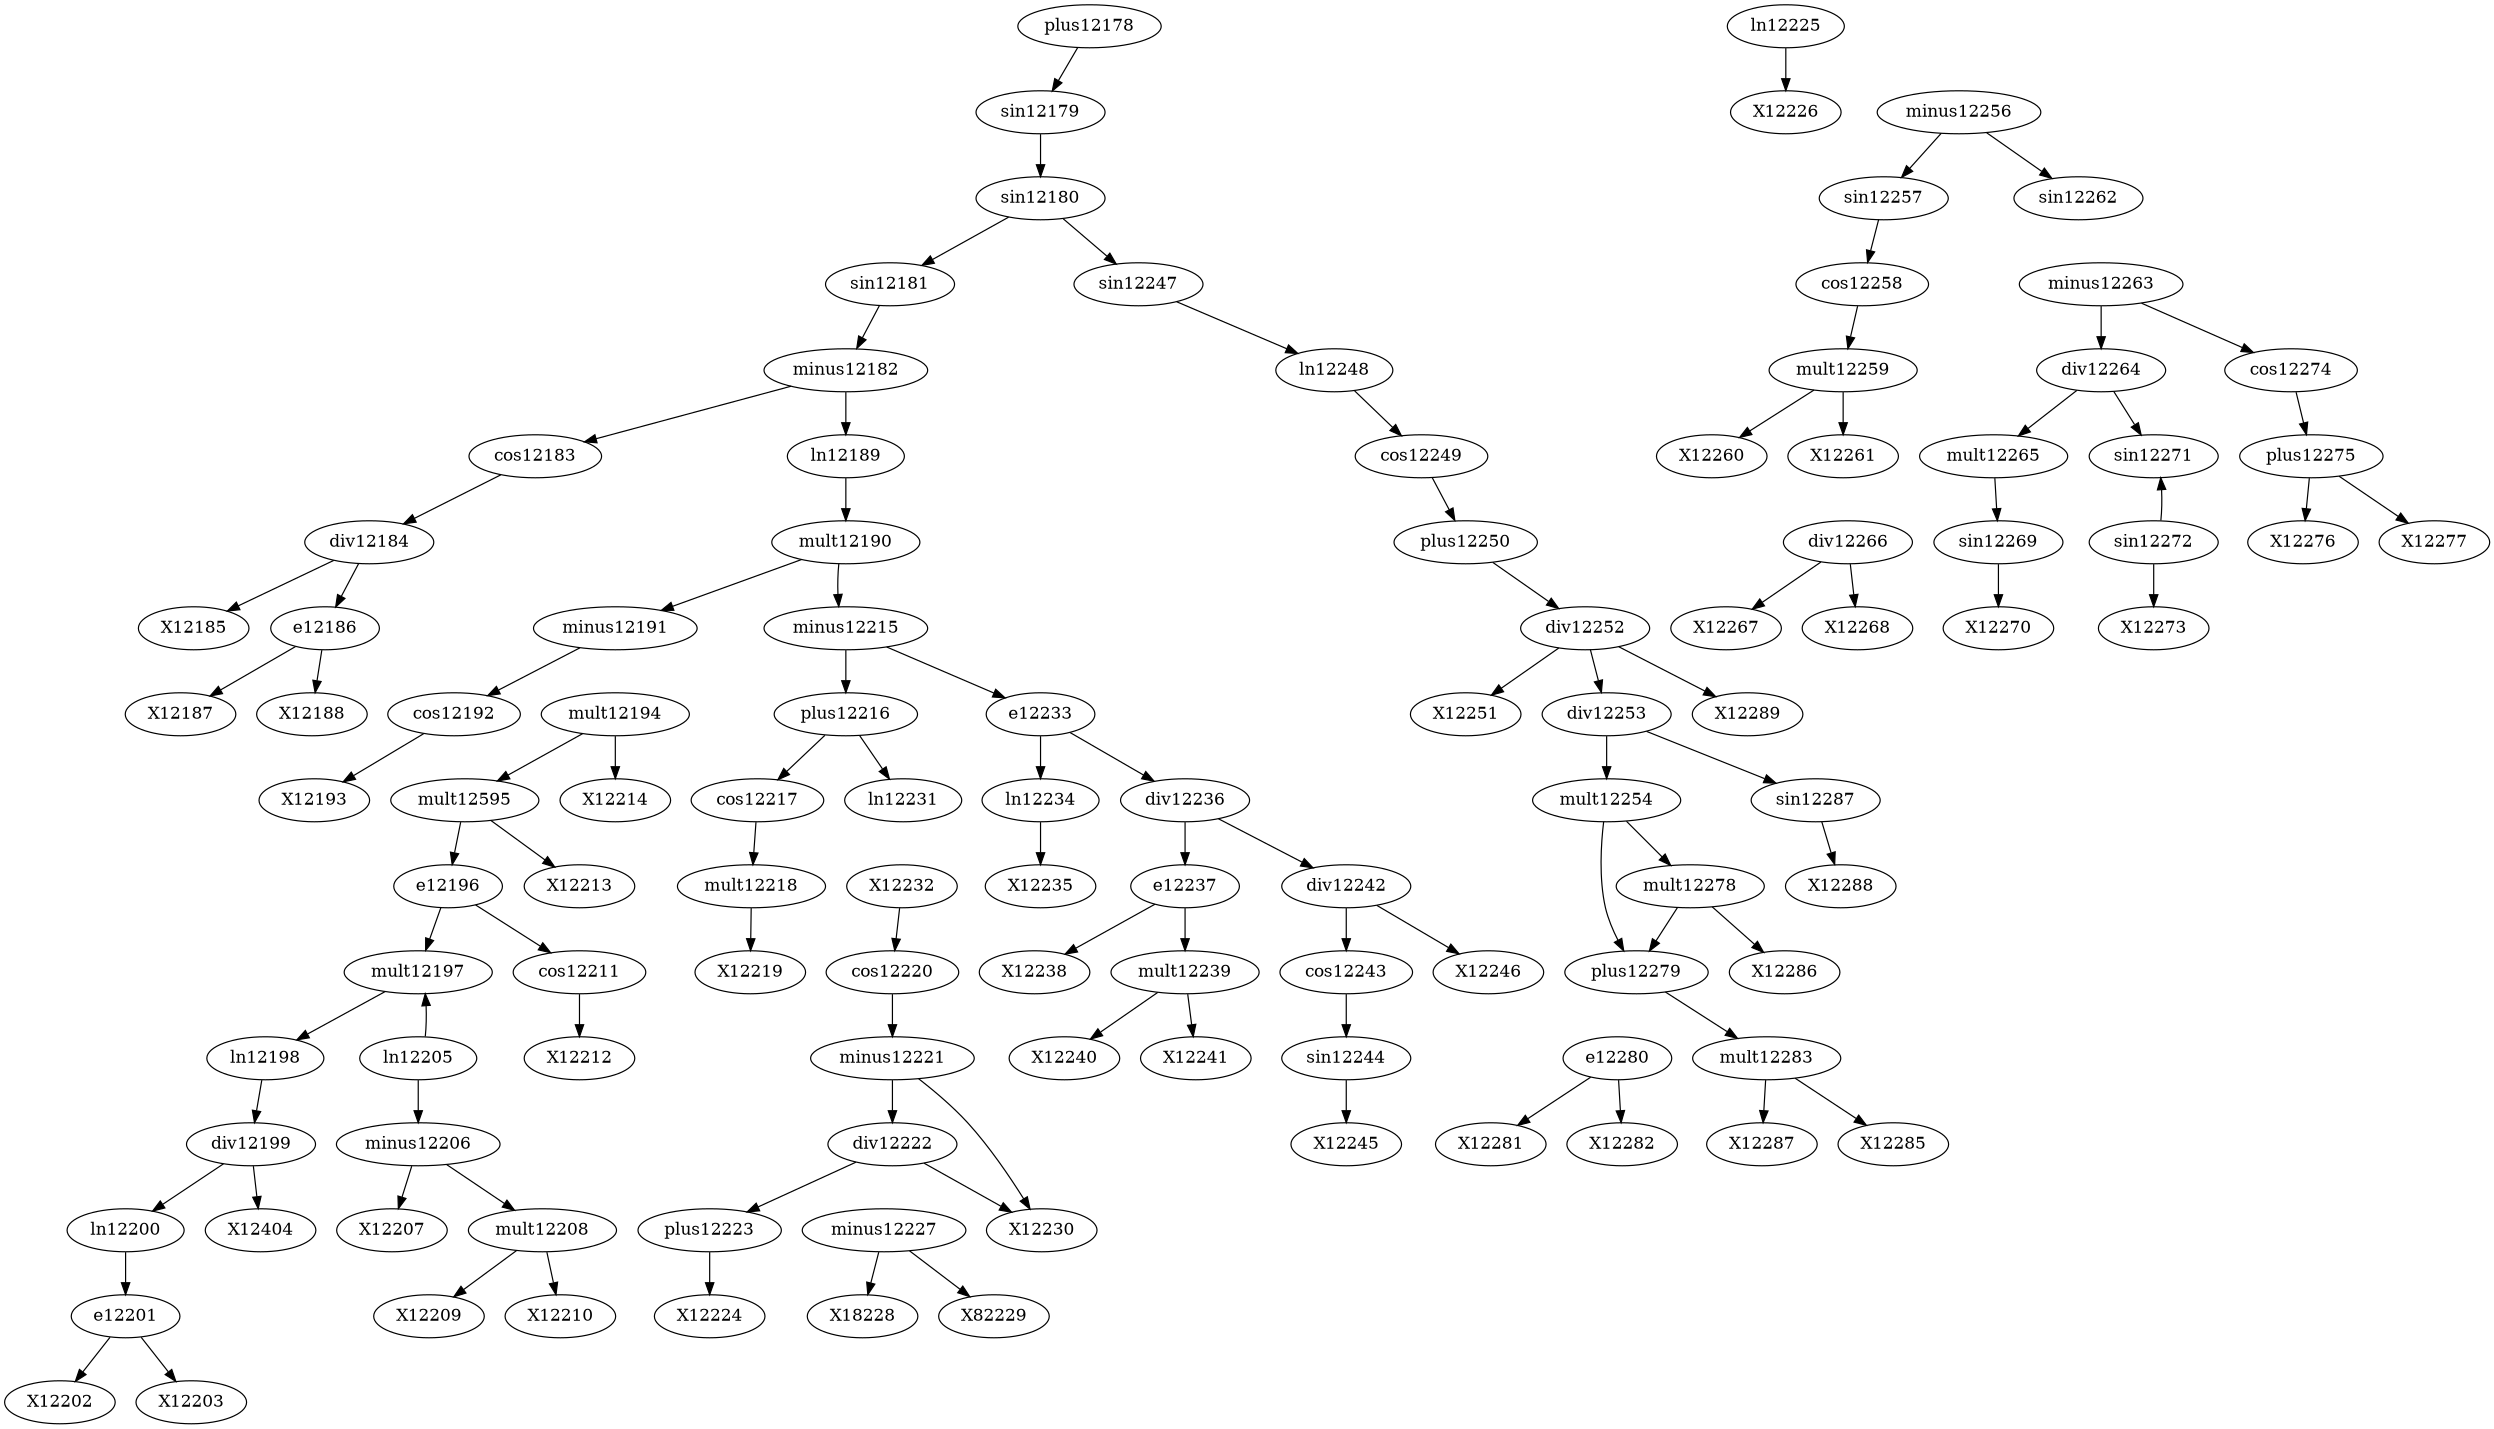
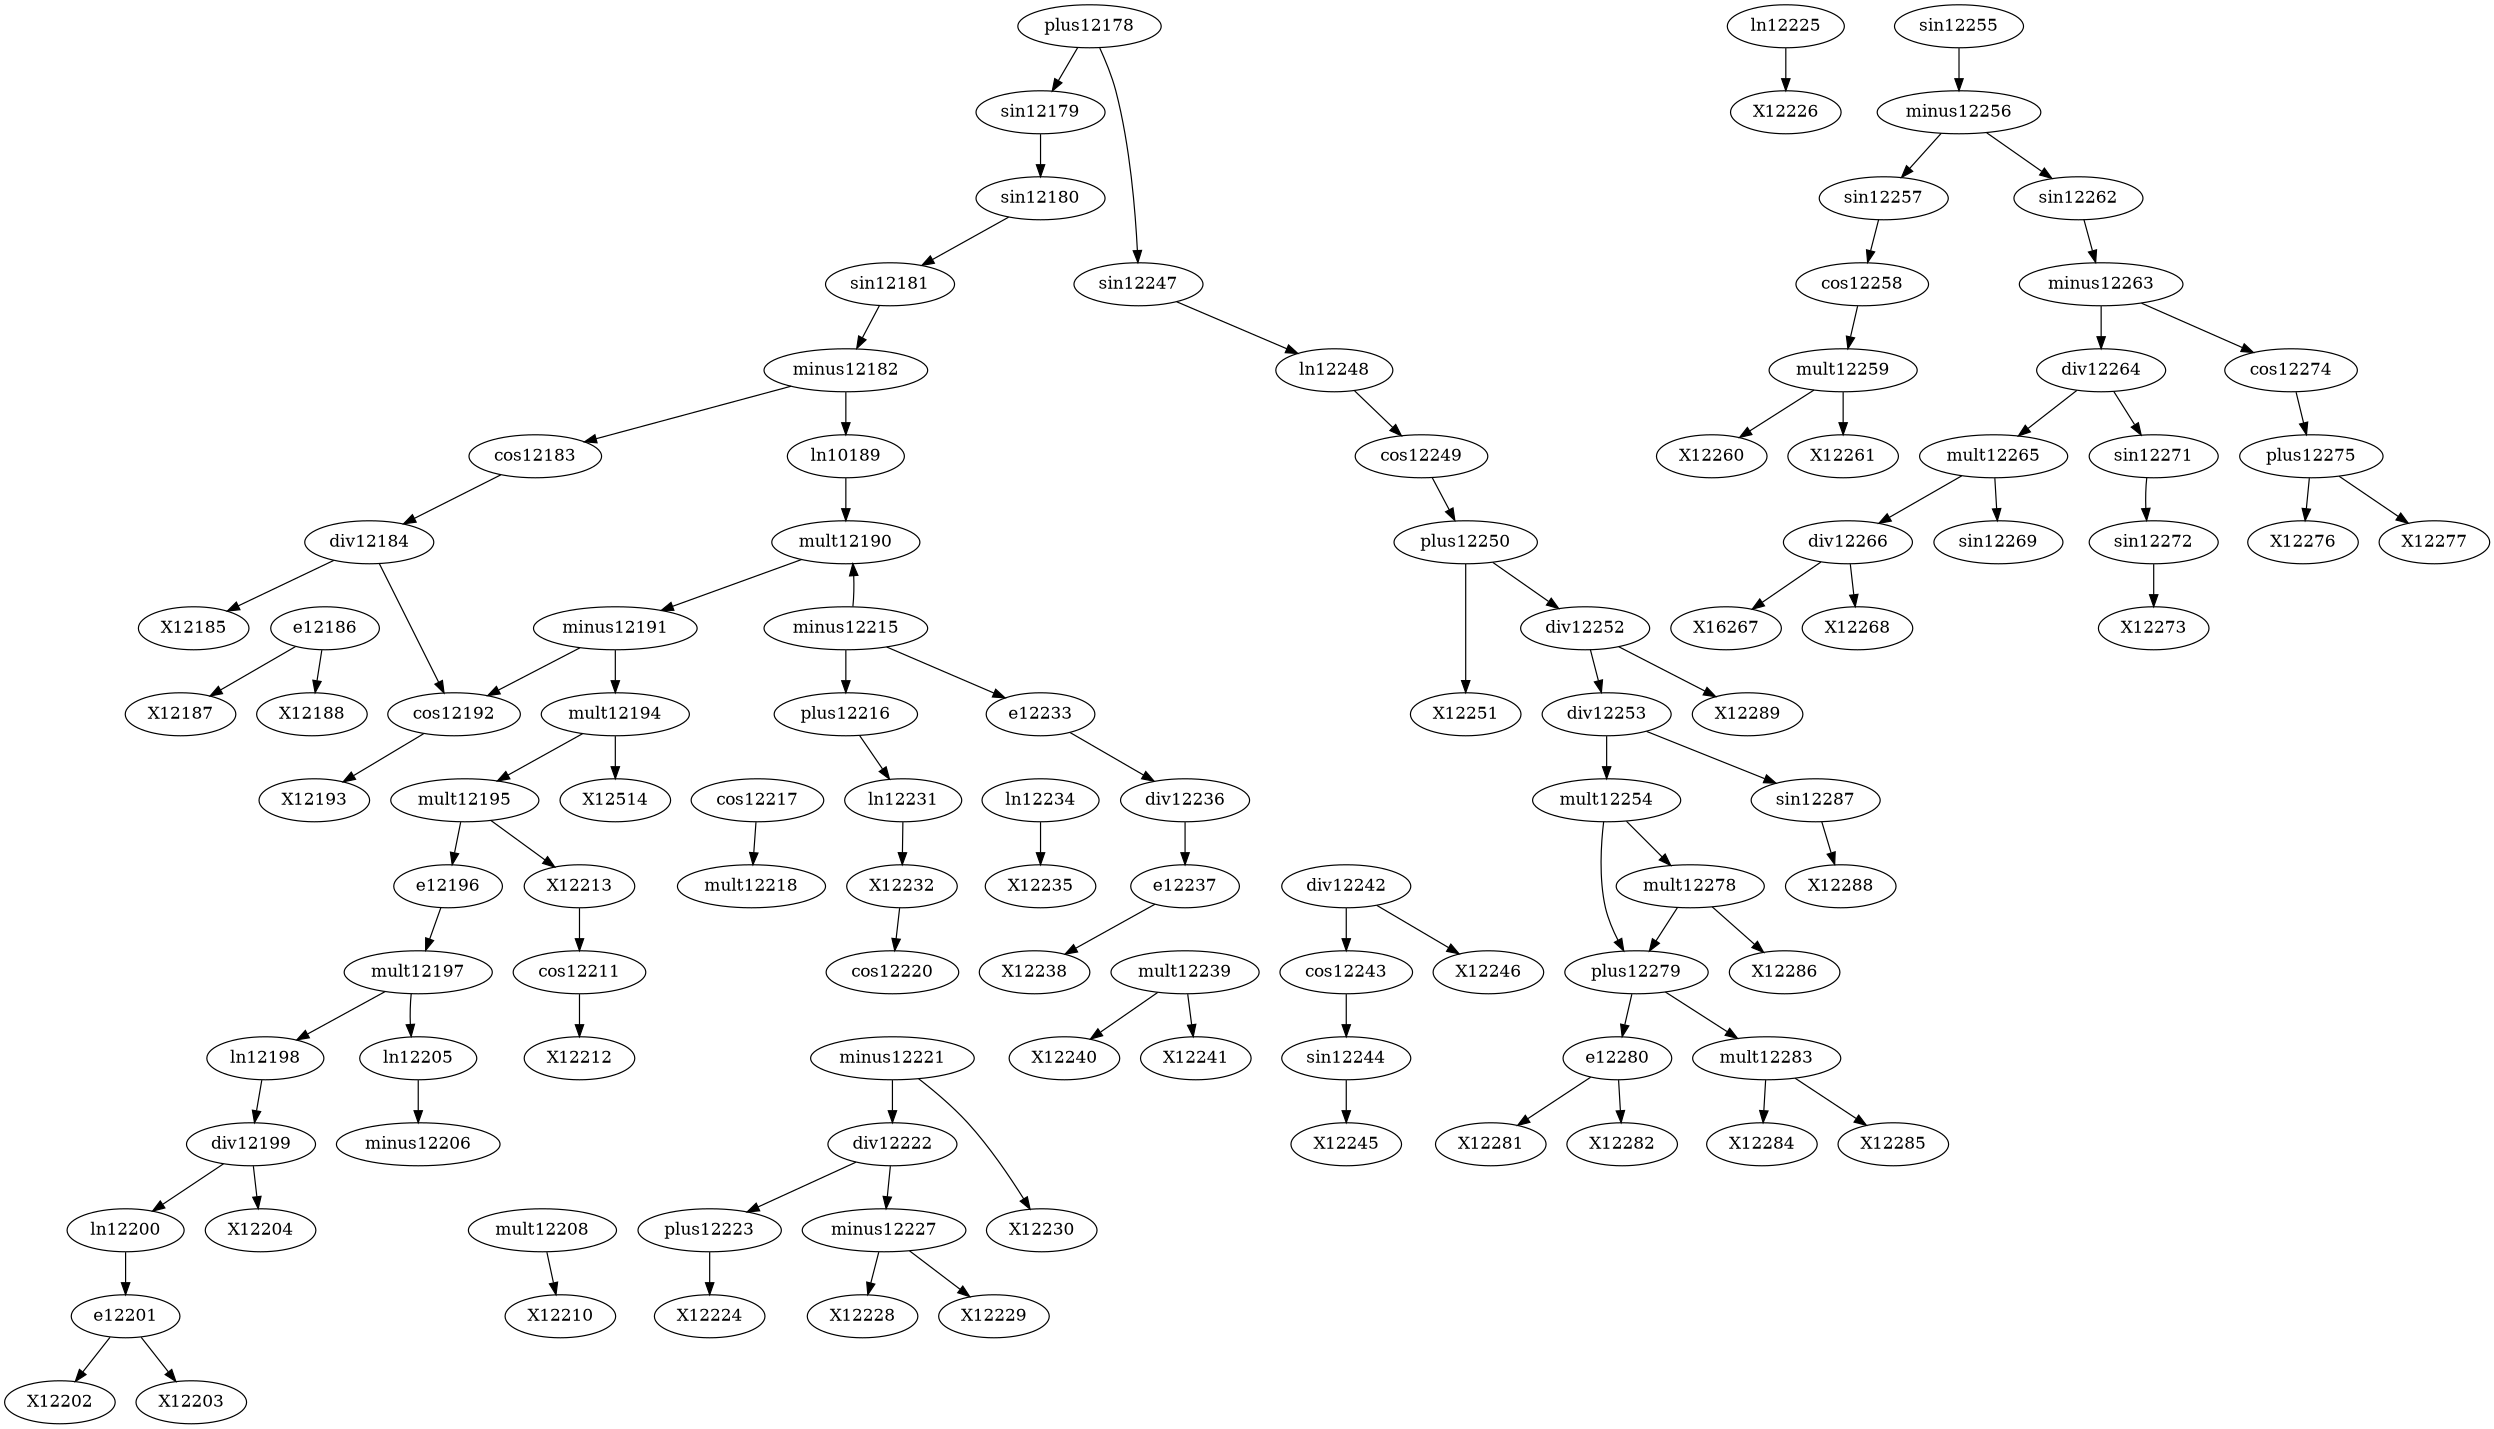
node "sin12255": added
edge "sin12262" -> "minus12263": added
edge "sin12180" -> "sin12247": now "plus12178" -> "sin12247"
node "ln12189": label "ln12189" -> "ln10189"
edge "mult12265" -> "div12266": added
edge "sin12272" -> "sin12271": reversed
edge "mult12190" -> "minus12215": reversed
edge "div12184" -> "e12186": now "div12184" -> "cos12192"
node "X12267": label "X12267" -> "X16267"
node "X12270": removed
edge "minus12191" -> "mult12194": added
edge "div12252" -> "X12251": now "plus12250" -> "X12251"
edge "e12233" -> "ln12234": removed
edge "plus12216" -> "cos12217": removed
node "mult12595": label "mult12595" -> "mult12195"
node "X12214": label "X12214" -> "X12514"
edge "ln12231" -> "X12232": added
edge "div12236" -> "div12242": removed
edge "e12237" -> "mult12239": removed
edge "e12196" -> "cos12211": now "X12213" -> "cos12211"
node "X12219": removed
edge "cos12220" -> "minus12221": removed
edge "plus12279" -> "e12280": added
edge "ln12205" -> "mult12197": reversed
node "X12287": label "X12287" -> "X12284"
edge "minus12206" -> "mult12208": removed
edge "div12222" -> "X12230": now "div12222" -> "minus12227"
node "X12404": label "X12404" -> "X12204"
node "X12207": removed
node "X12209": removed
node "X18228": label "X18228" -> "X12228"
node "X82229": label "X82229" -> "X12229"
